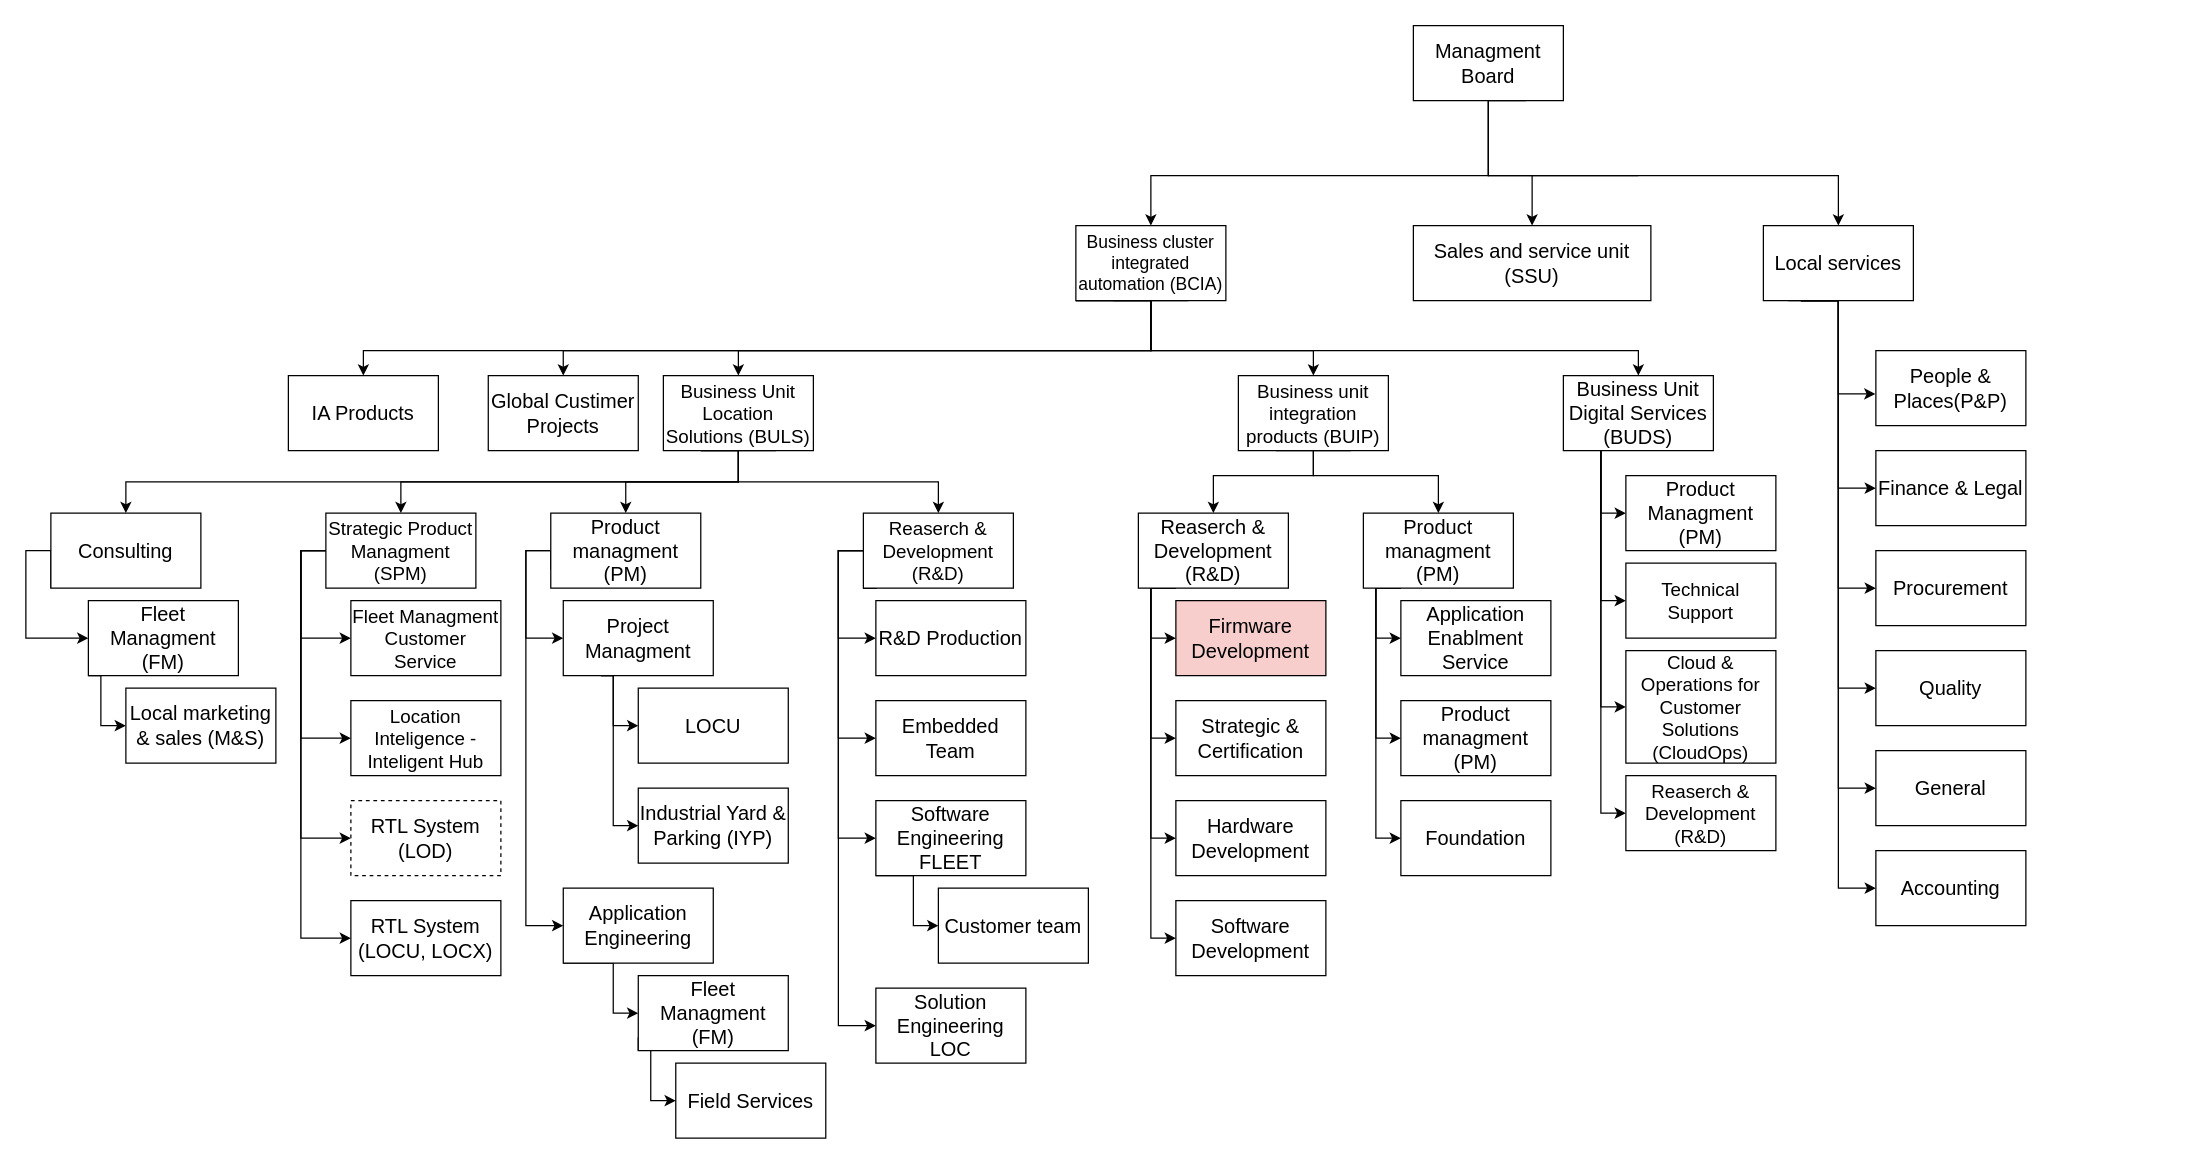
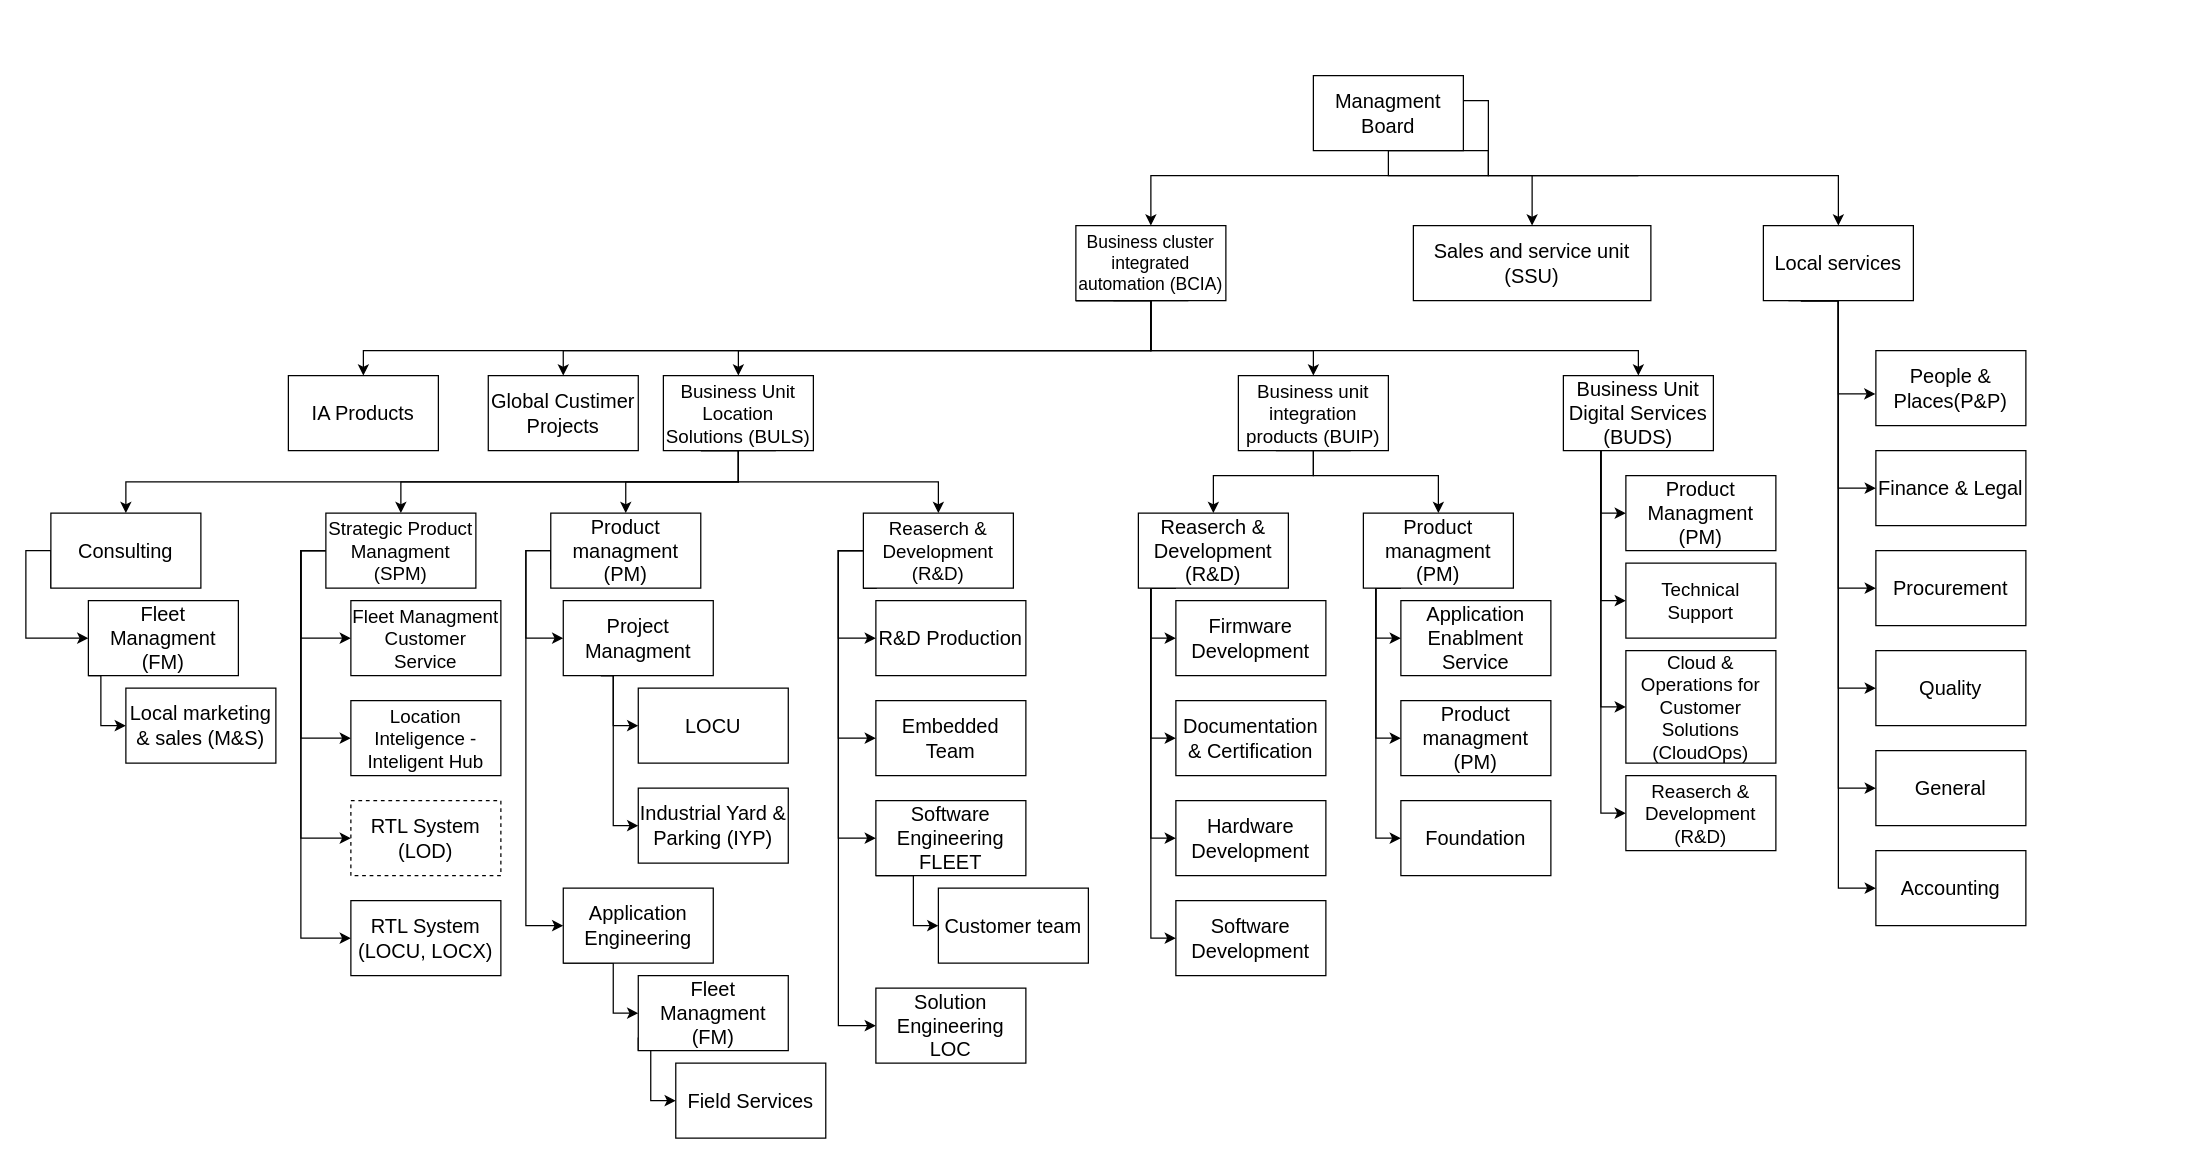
node "Managment Board": moved (1488, 63) -> (1388, 113)
node "Firmware Development": fillcolor #f8cecc -> #ffffff
node "Strategic & Certification": label "Strategic & Certification" -> "Documentation & Certification"
